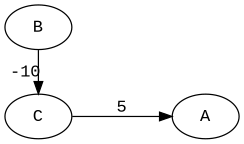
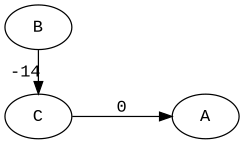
edge "B" -> "C": label "-10" -> "-14"
edge "C" -> "A": label "5" -> "0"
